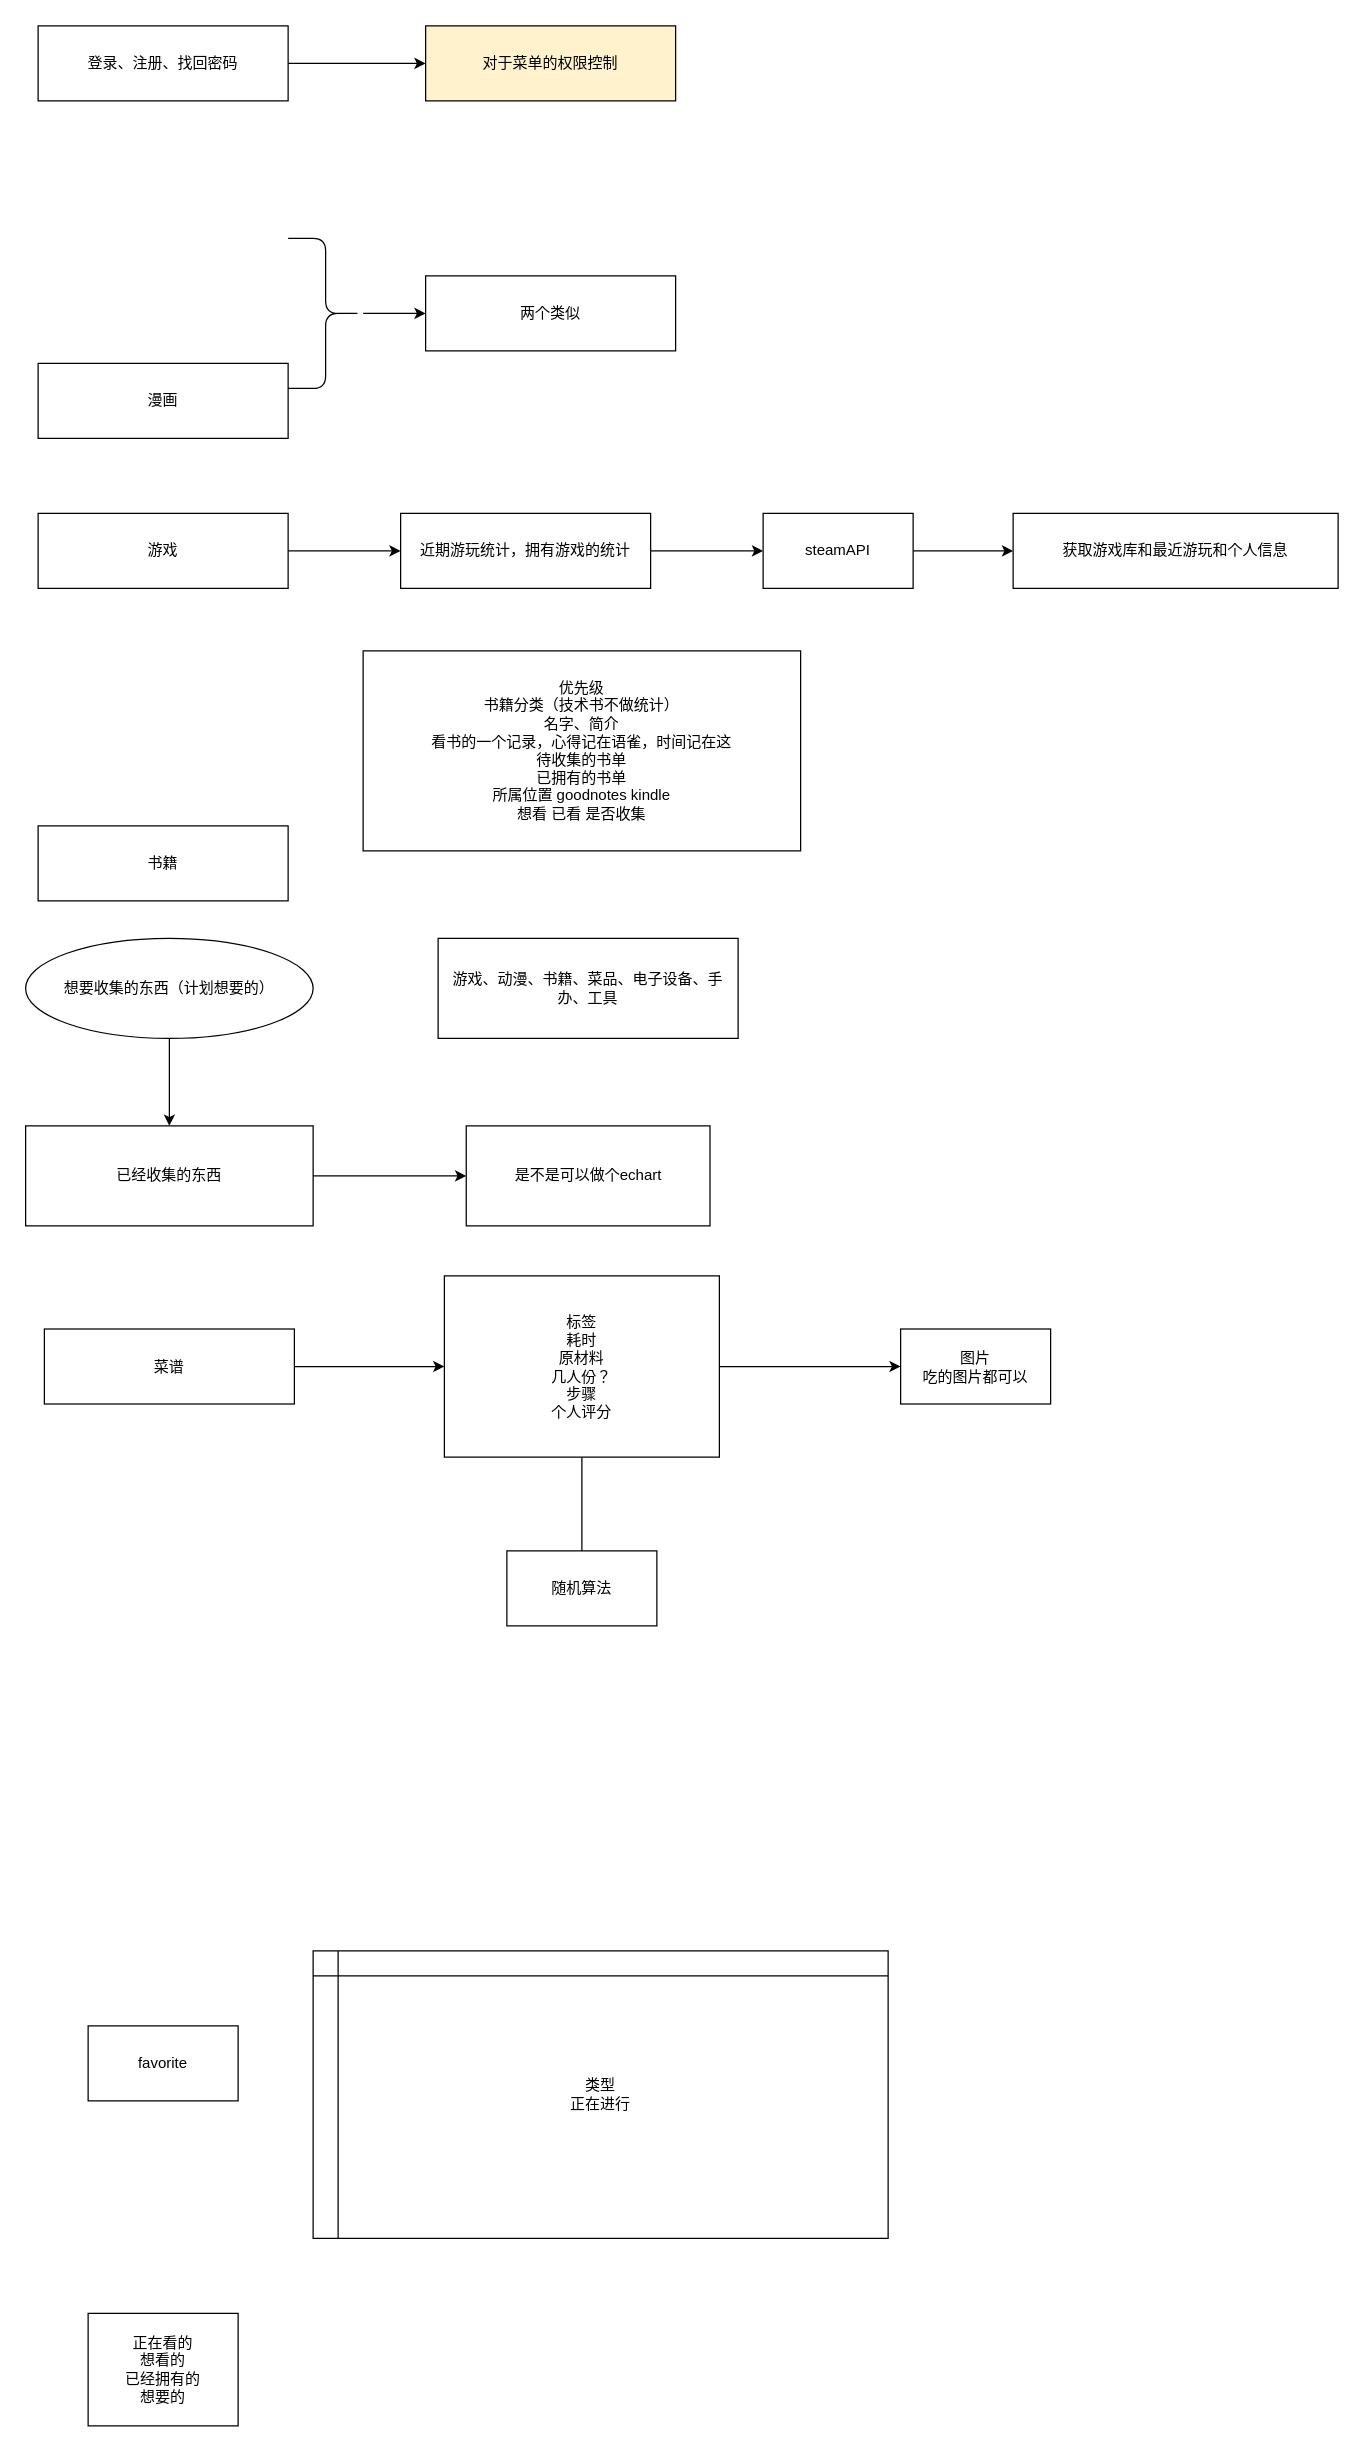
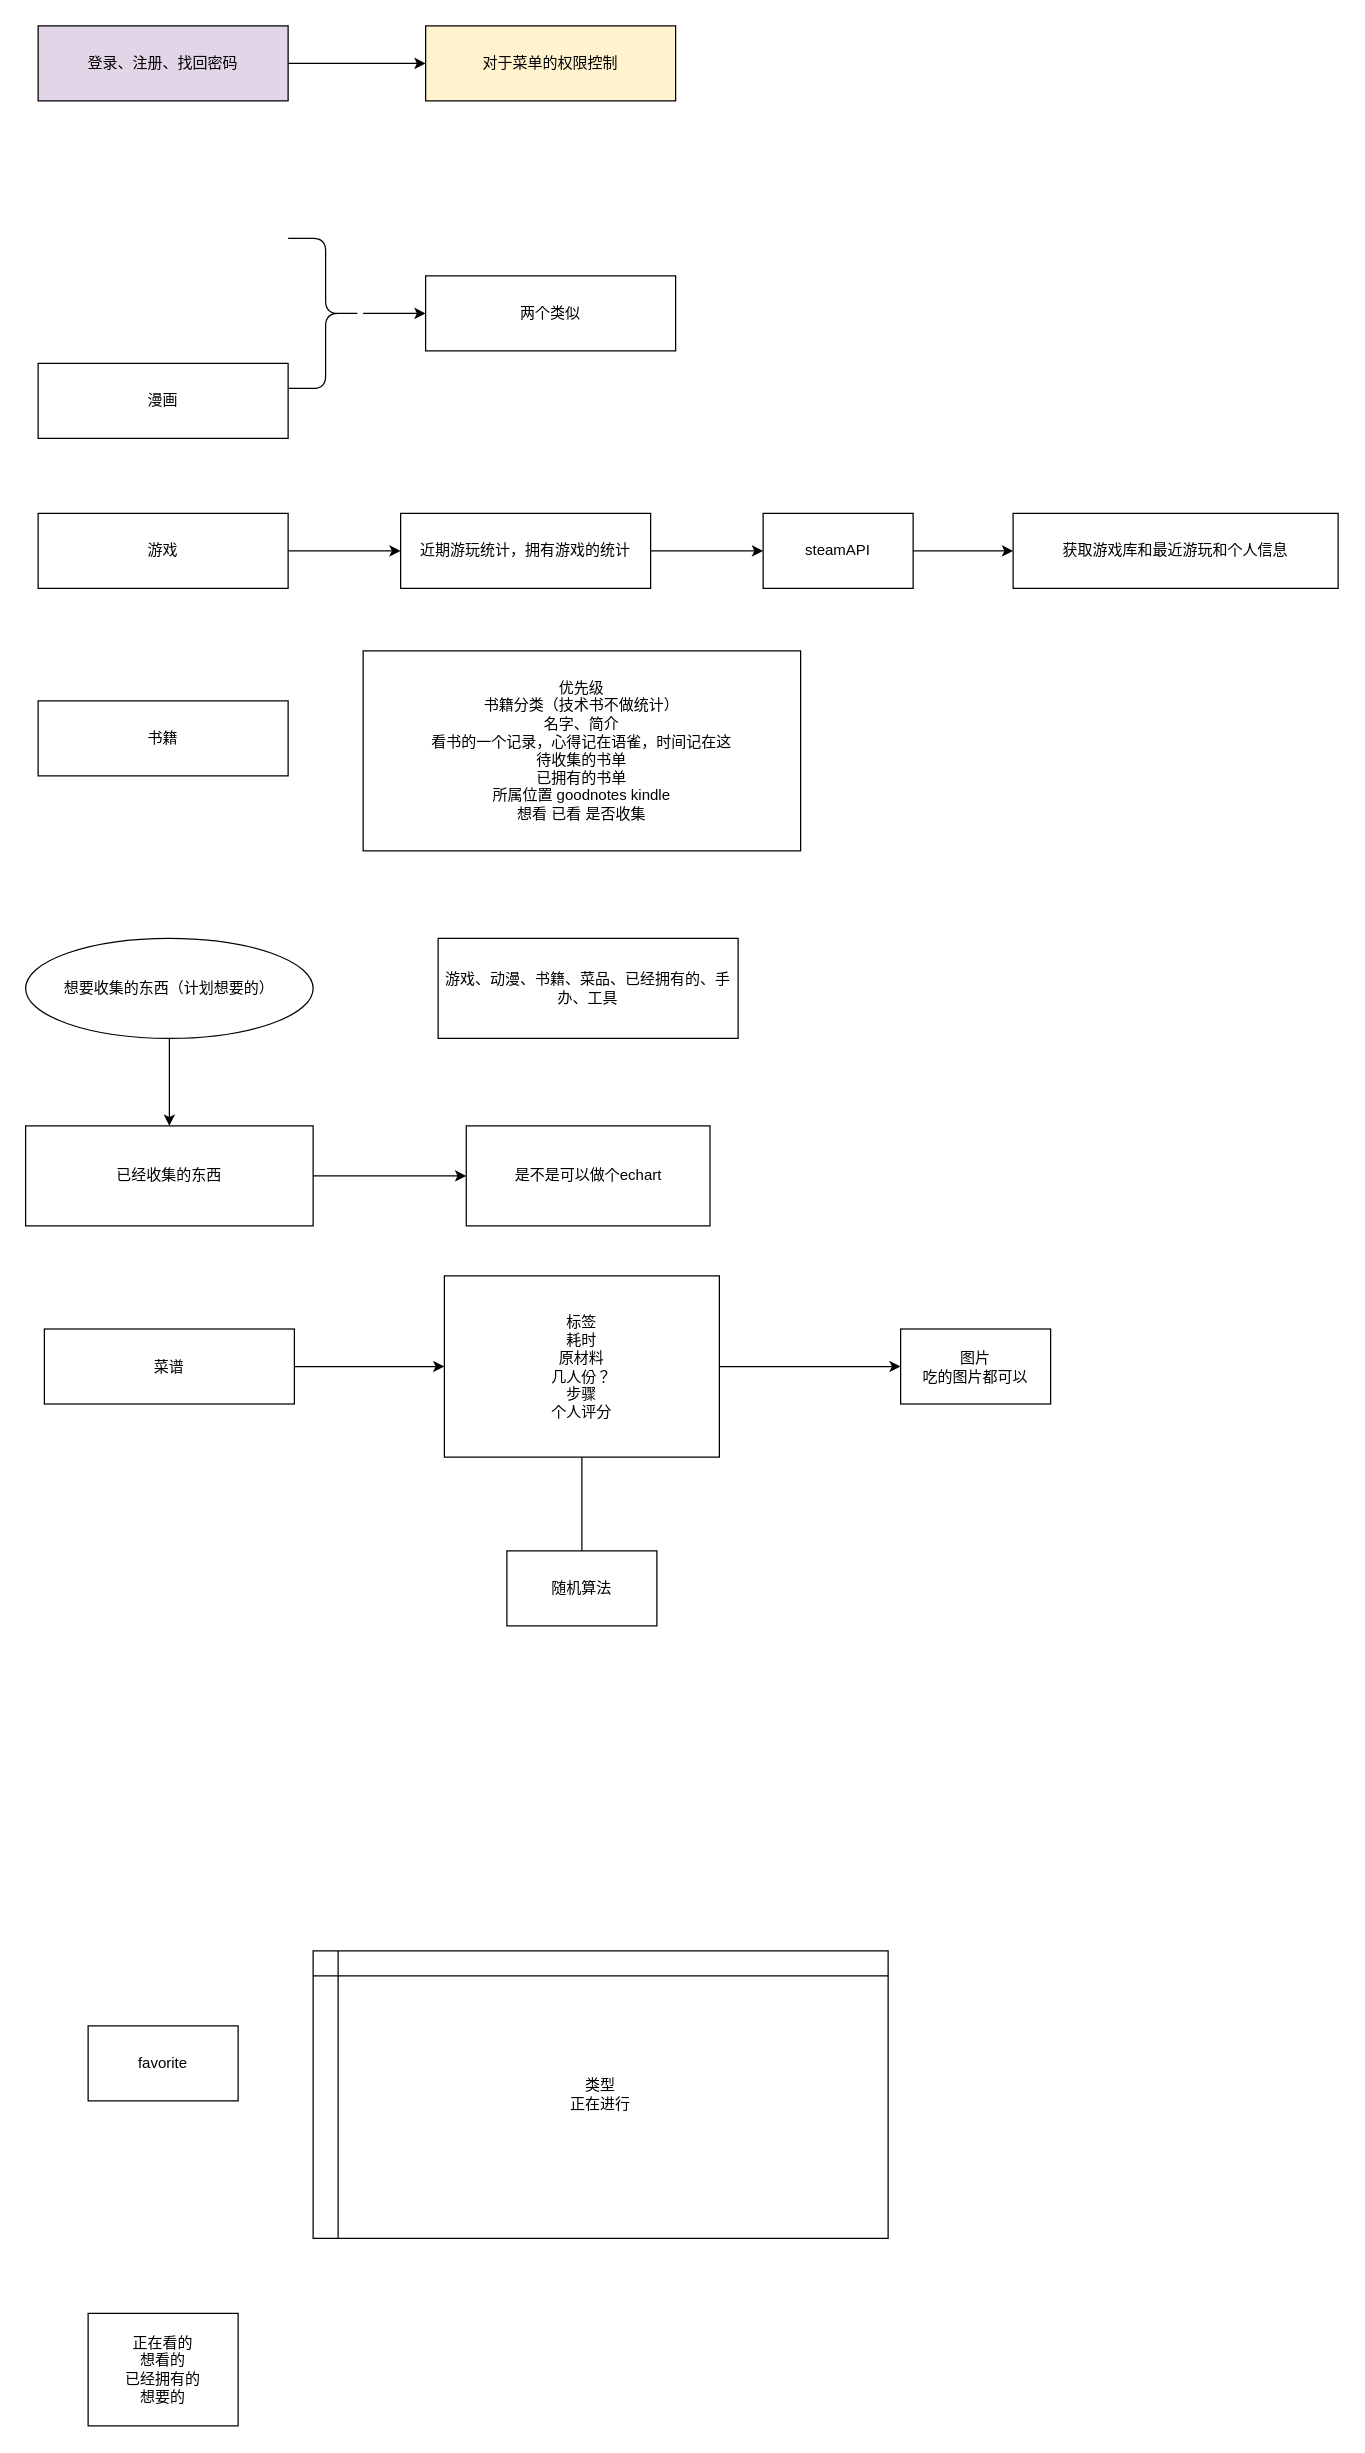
node "登录、注册、找回密码": fillcolor #ffffff -> #e1d5e7
node "书籍": moved (163, 863) -> (163, 738)
node "游戏、动漫、书籍、菜品、电子设备、手办、工具": label "游戏、动漫、书籍、菜品、电子设备、手办、工具" -> "游戏、动漫、书籍、菜品、已经拥有的、手办、工具"
